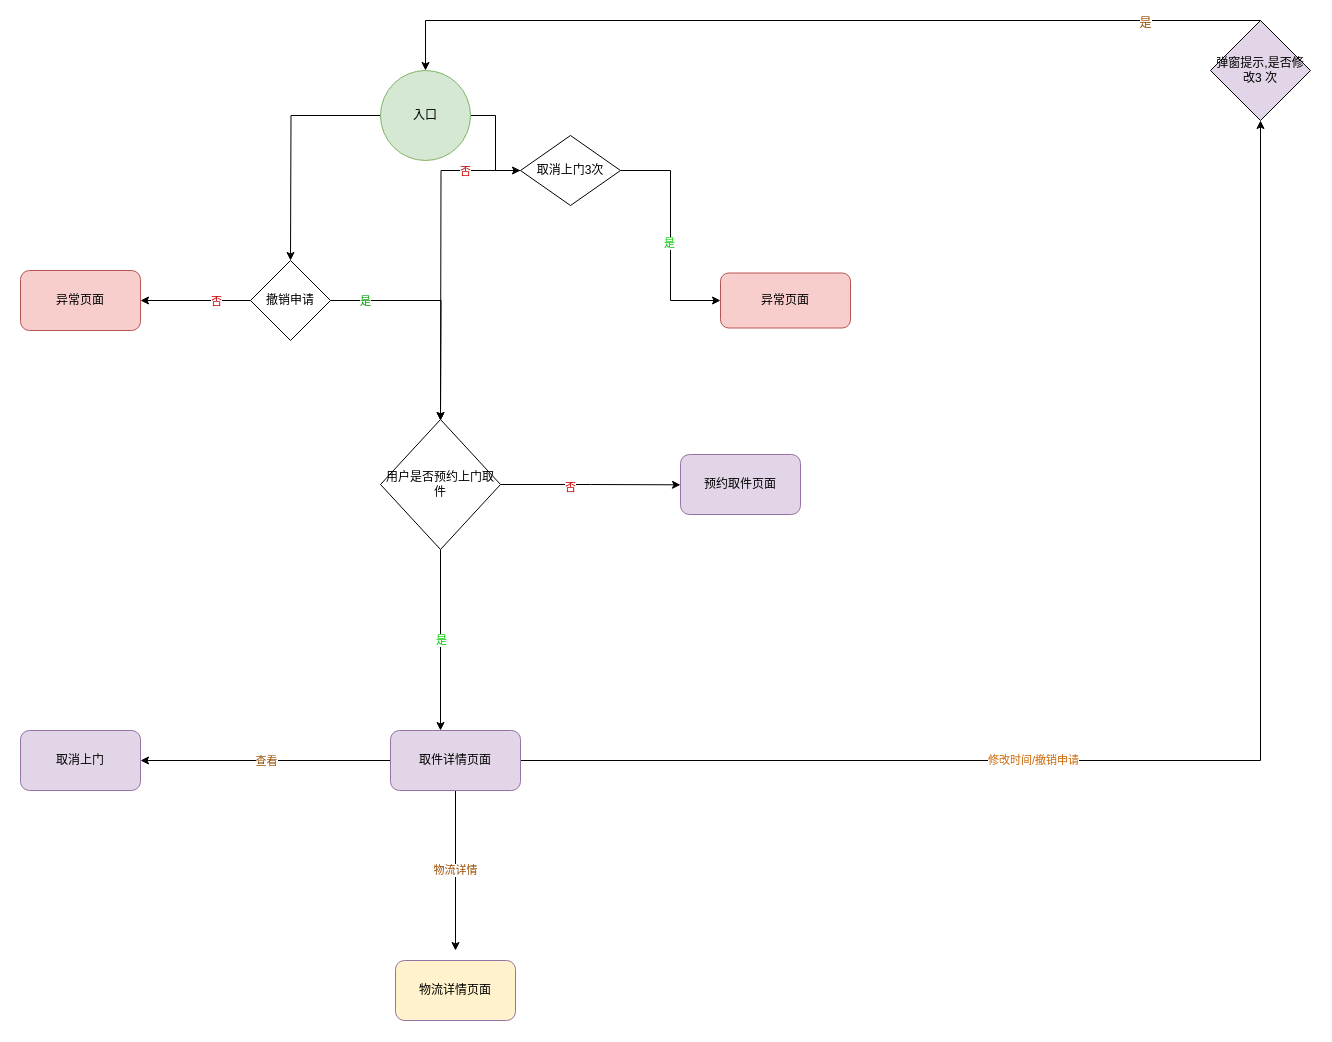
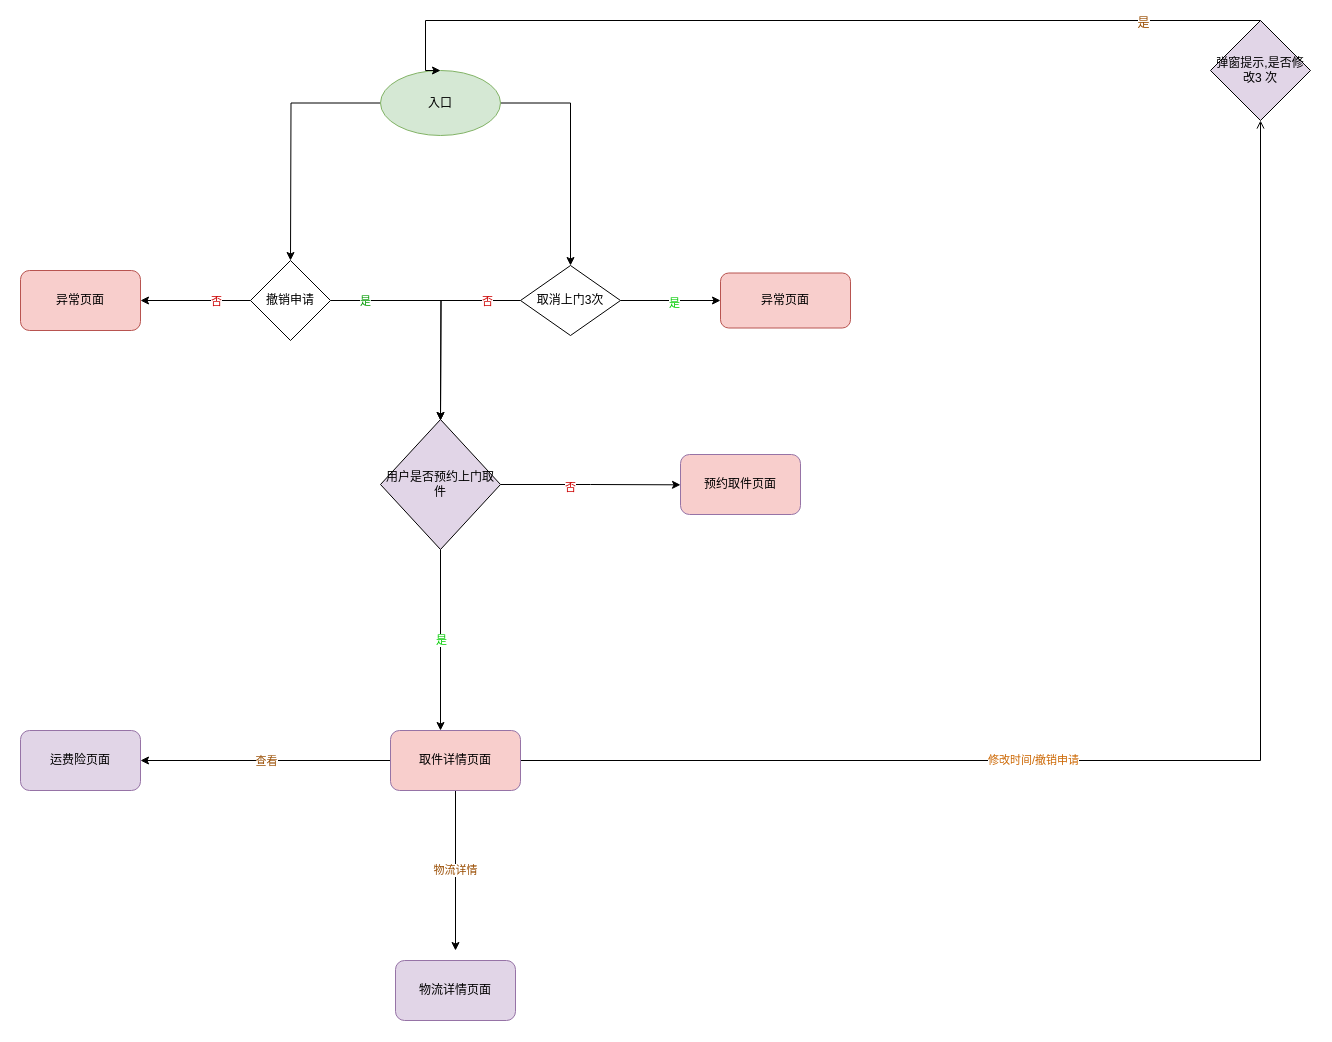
node "入口": size 90x90 -> 120x65
edge "取件详情页面" -> "弹窗提示,是否修改3 次": arrowhead classic -> open
node "取消上门3次": moved (571, 171) -> (571, 301)
node "用户是否预约上门取件": fillcolor #ffffff -> #e1d5e7
node "预约取件页面": fillcolor #e1d5e7 -> #f8cecc
node "取消上门": label "取消上门" -> "运费险页面"
node "取件详情页面": fillcolor #e1d5e7 -> #f8cecc
node "物流详情页面": fillcolor #fff2cc -> #e1d5e7
